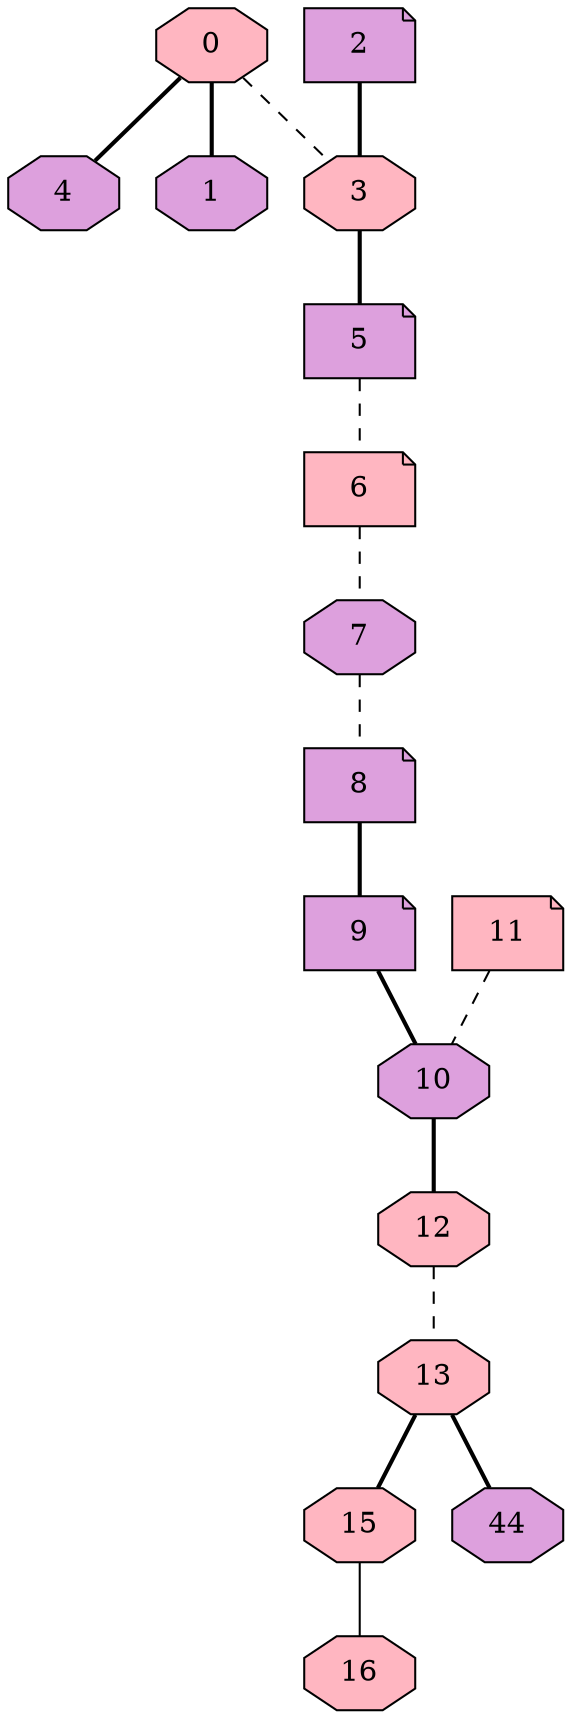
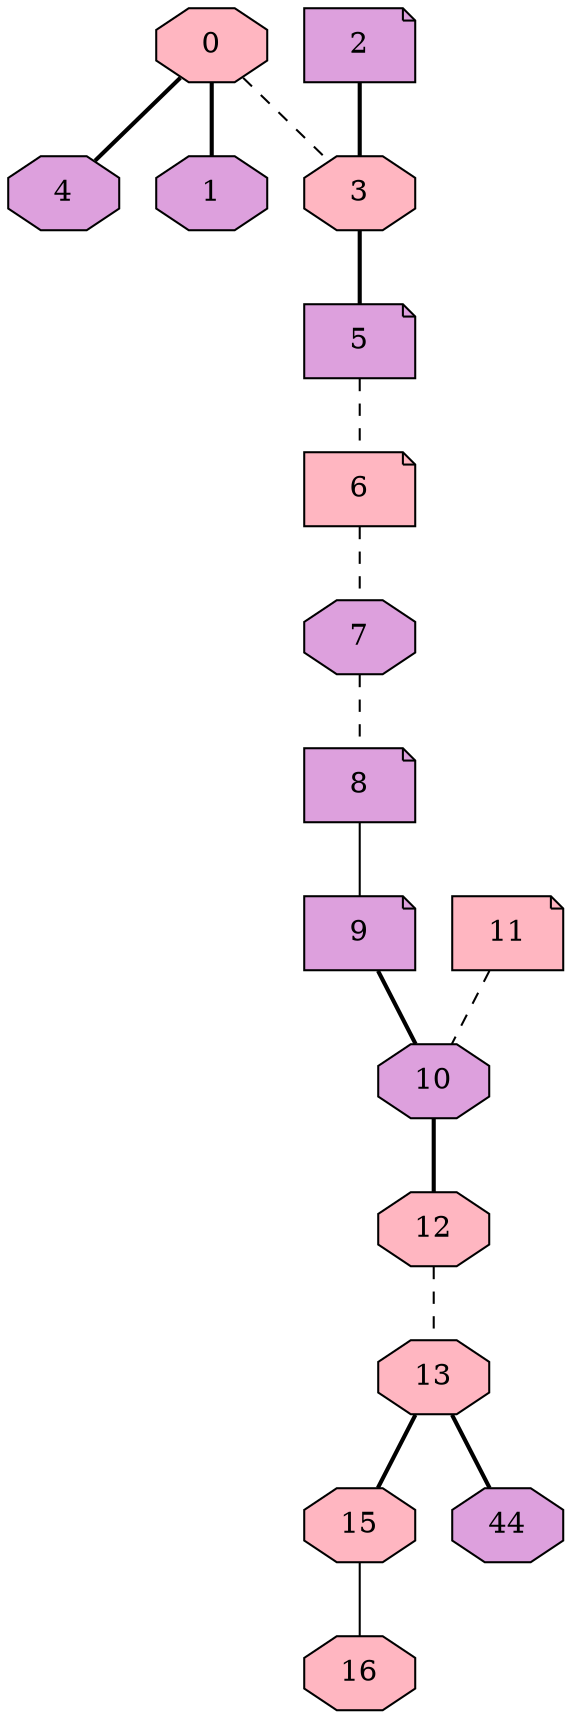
edge "8" -- "9": style bold -> solid
